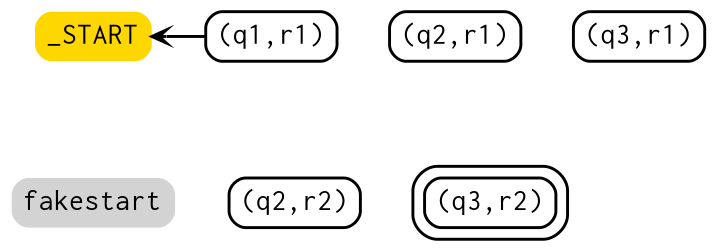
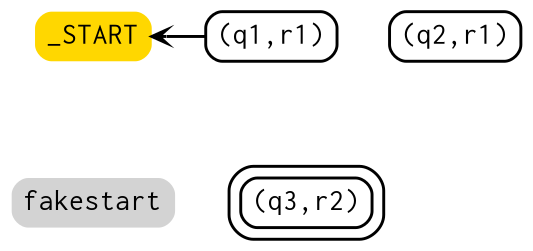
node "(q3,r1)": removed
node "(q2,r2)": removed
